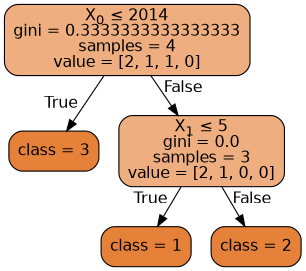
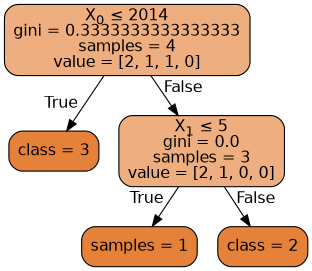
node "class = 1": label "class = 1" -> "samples = 1"
